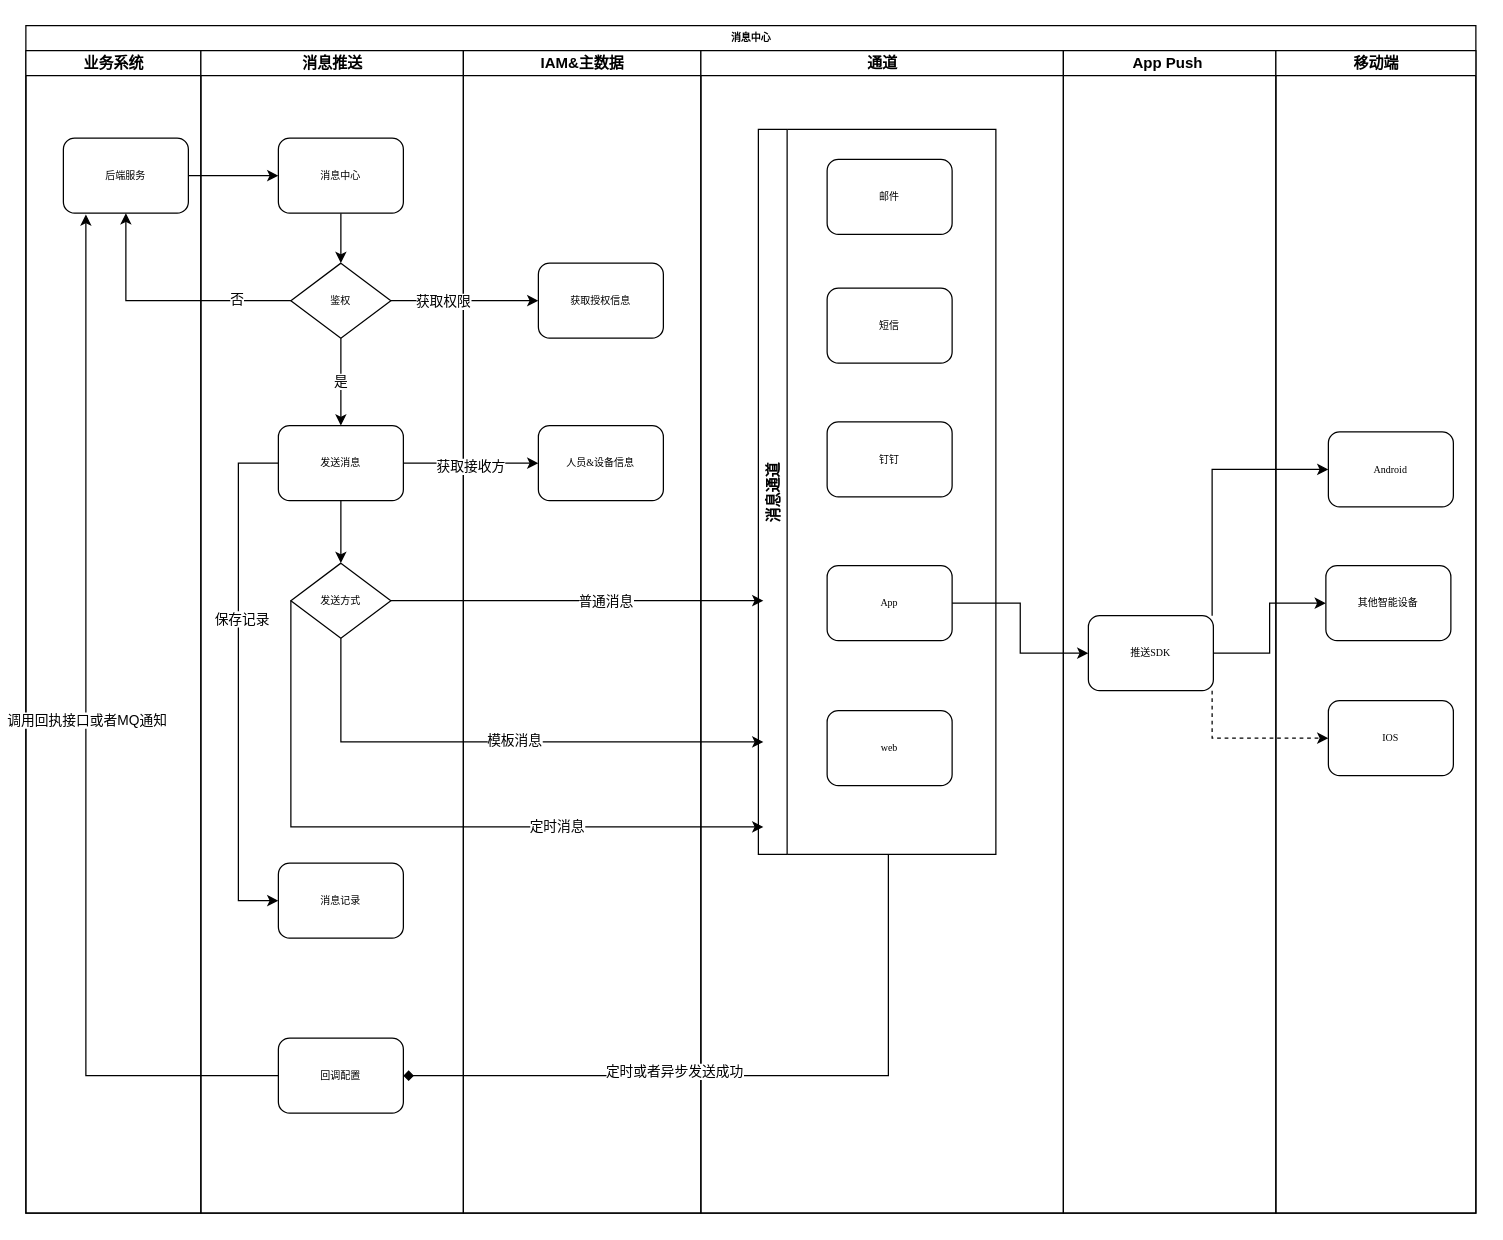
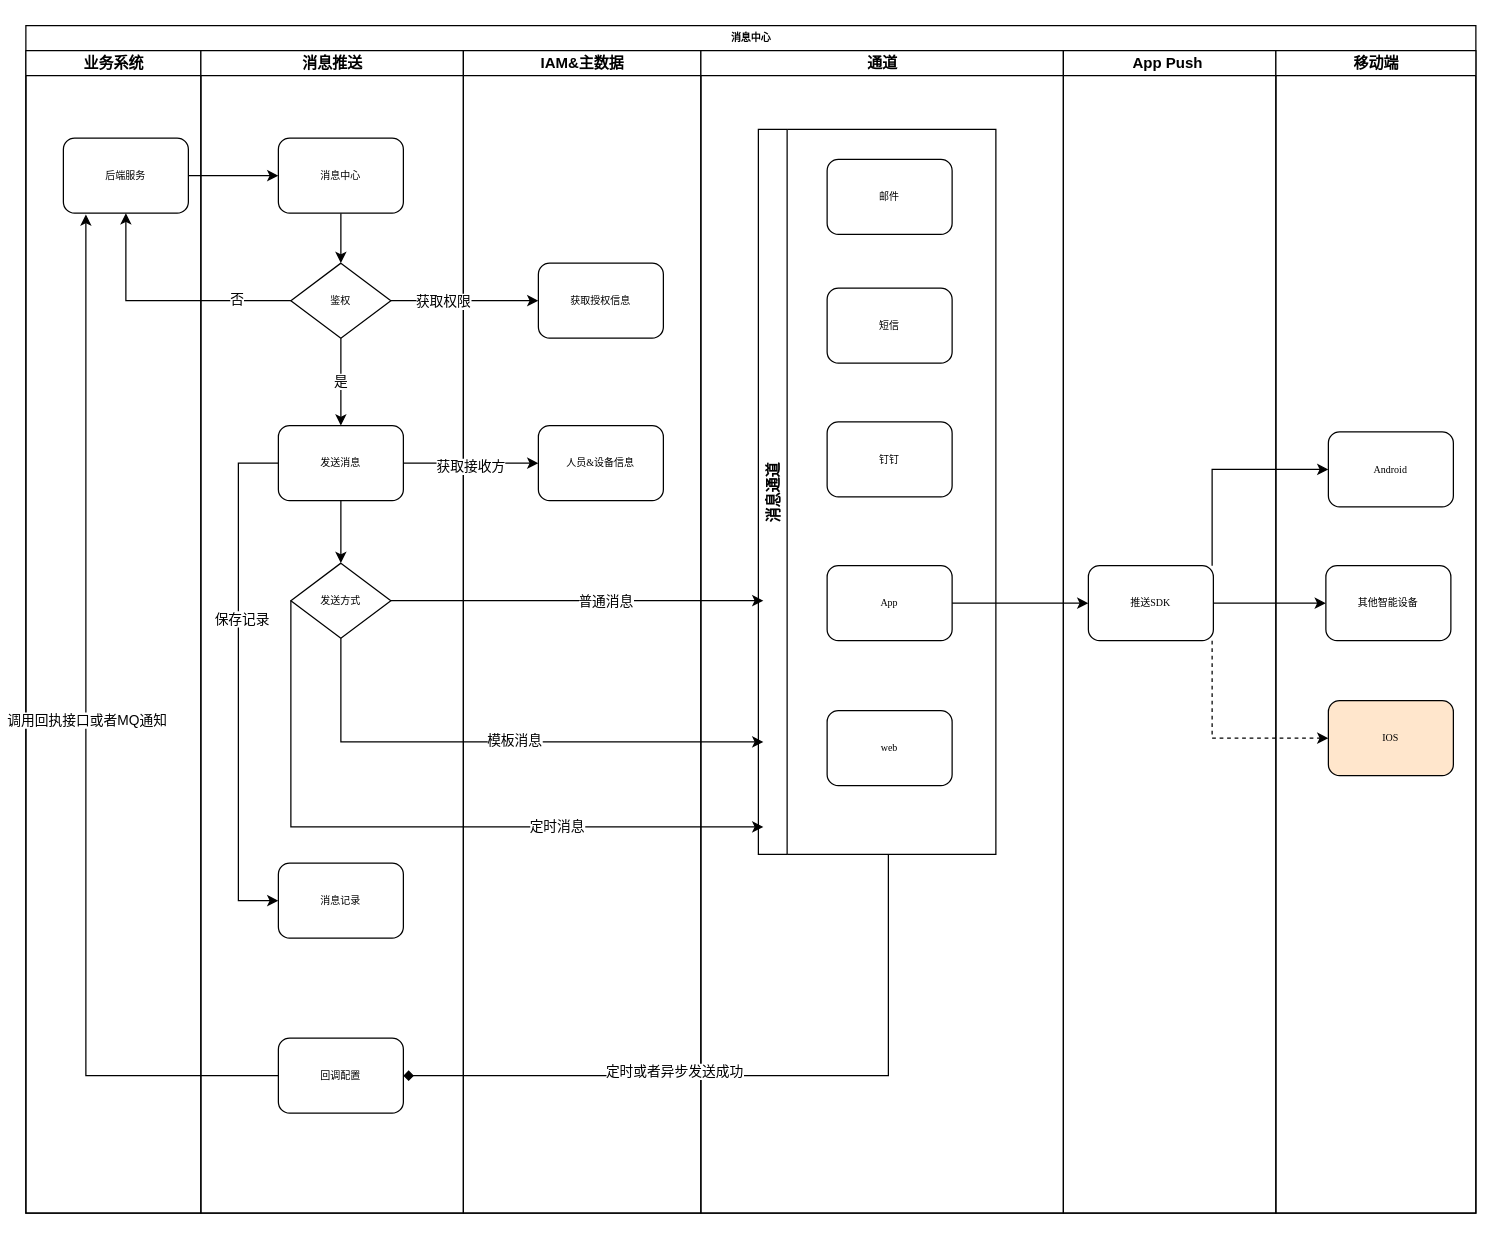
node "推送SDK": moved (1151, 653) -> (1151, 603)
node "IOS": fillcolor #ffffff -> #ffe6cc
